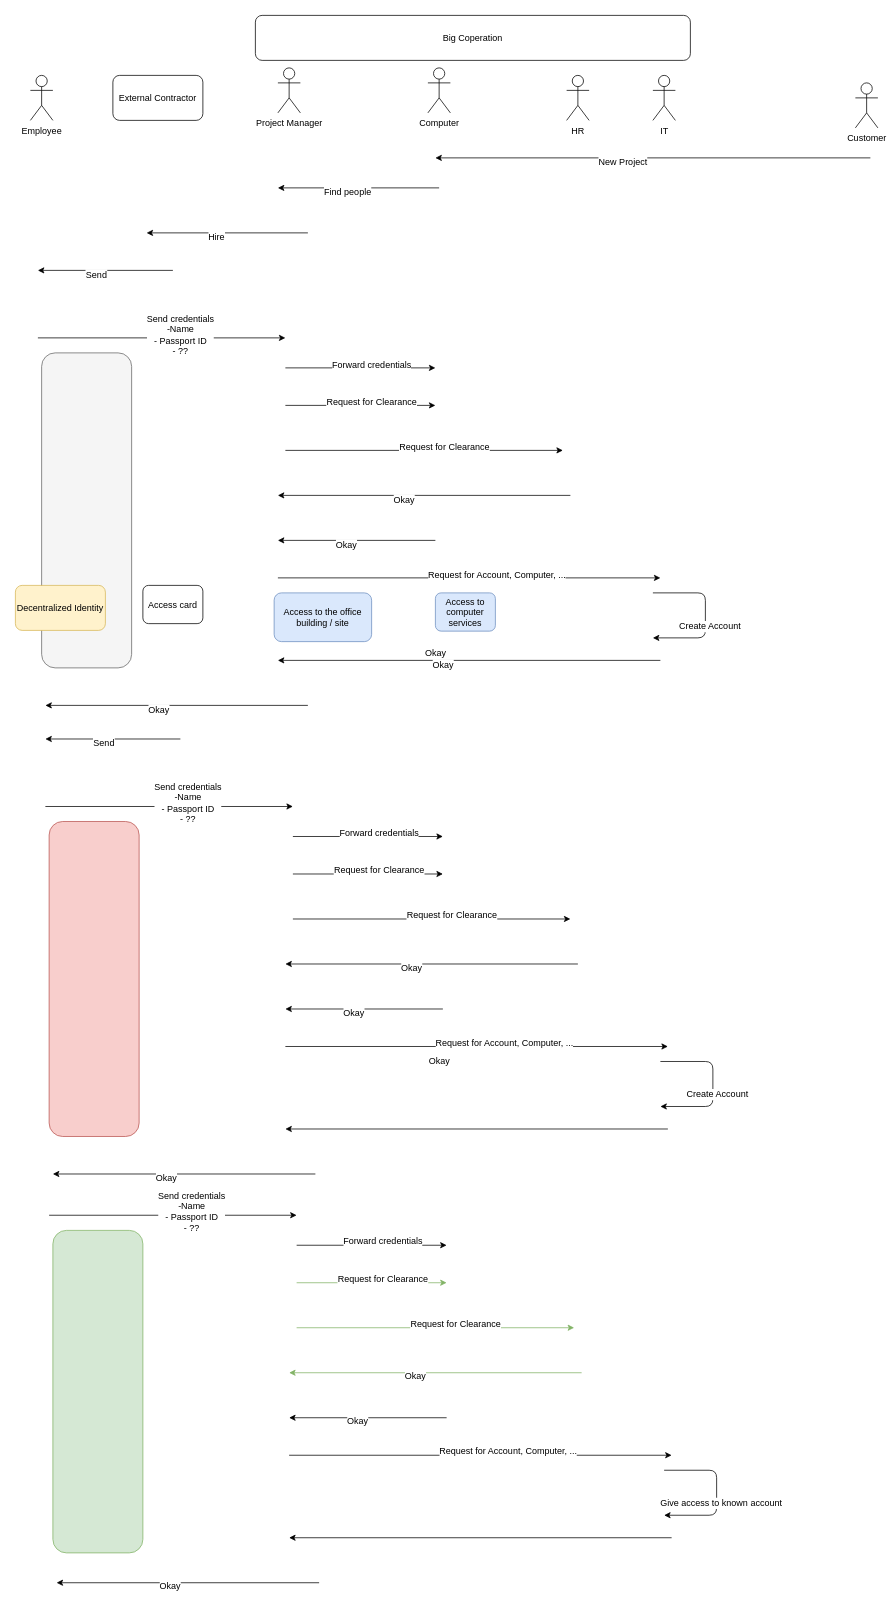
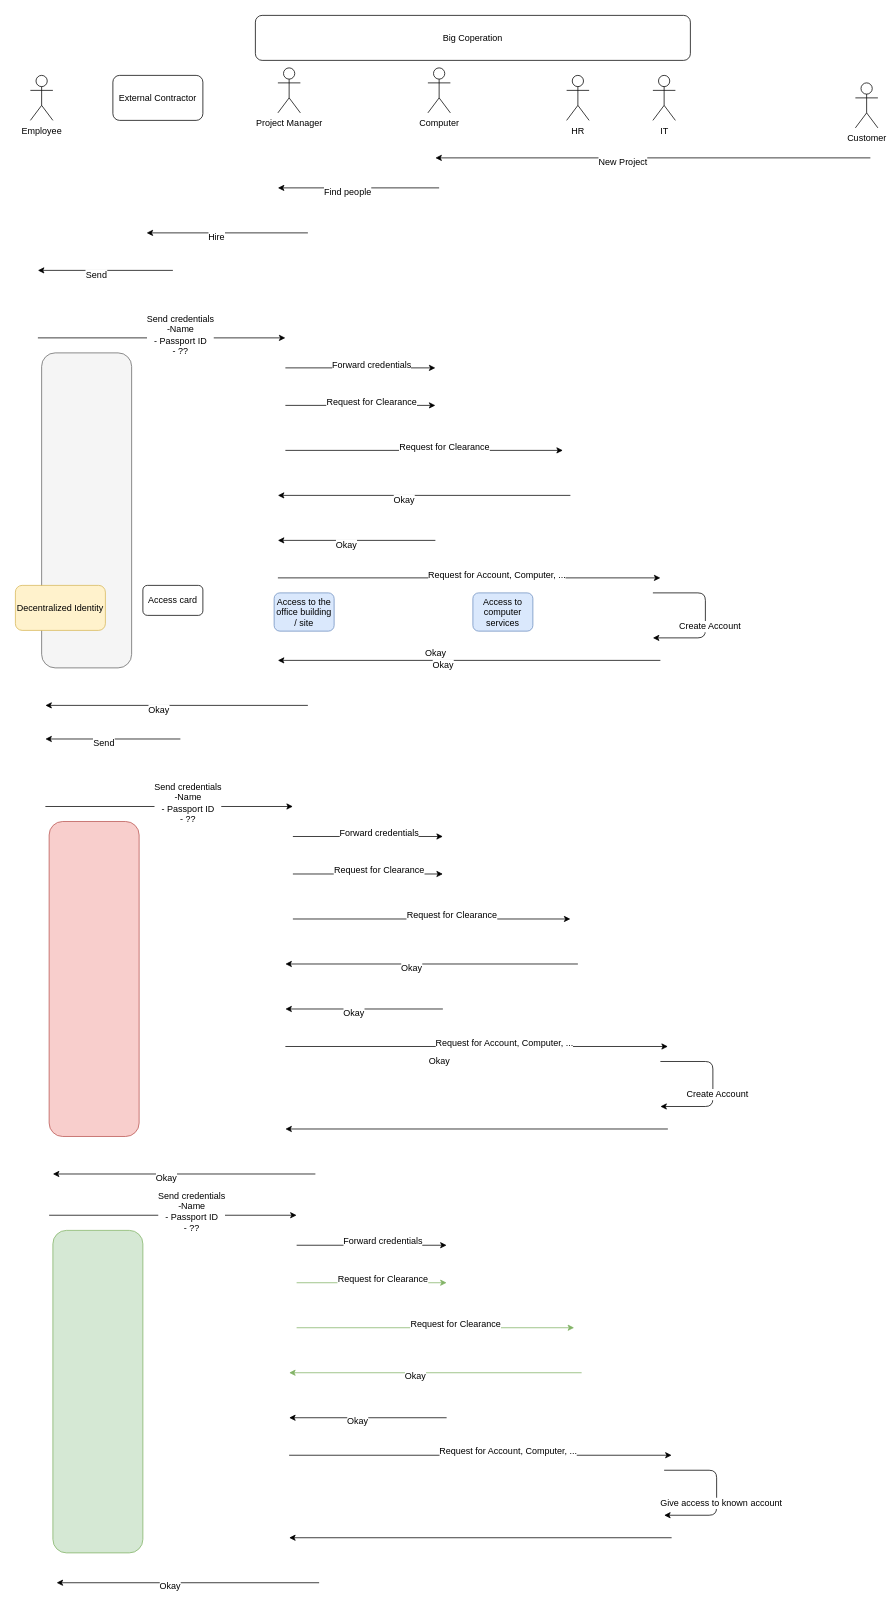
node "Access card": size 60x38 -> 60x30
node "Access to computer services": moved (465, 612) -> (503, 612)
node "Access to the office building / site": size 98x49 -> 60x38
